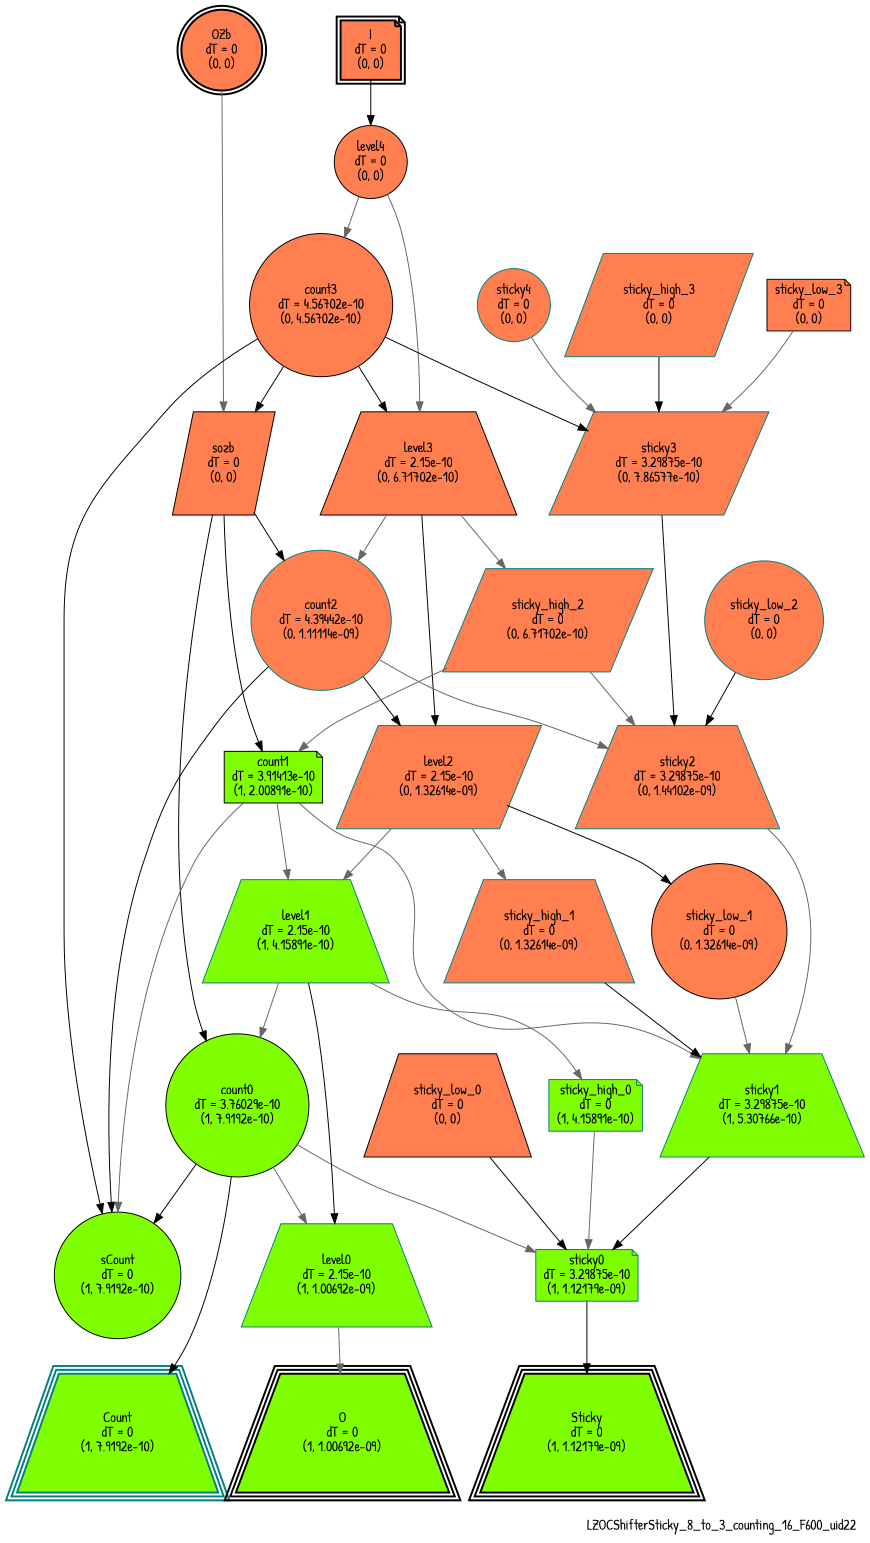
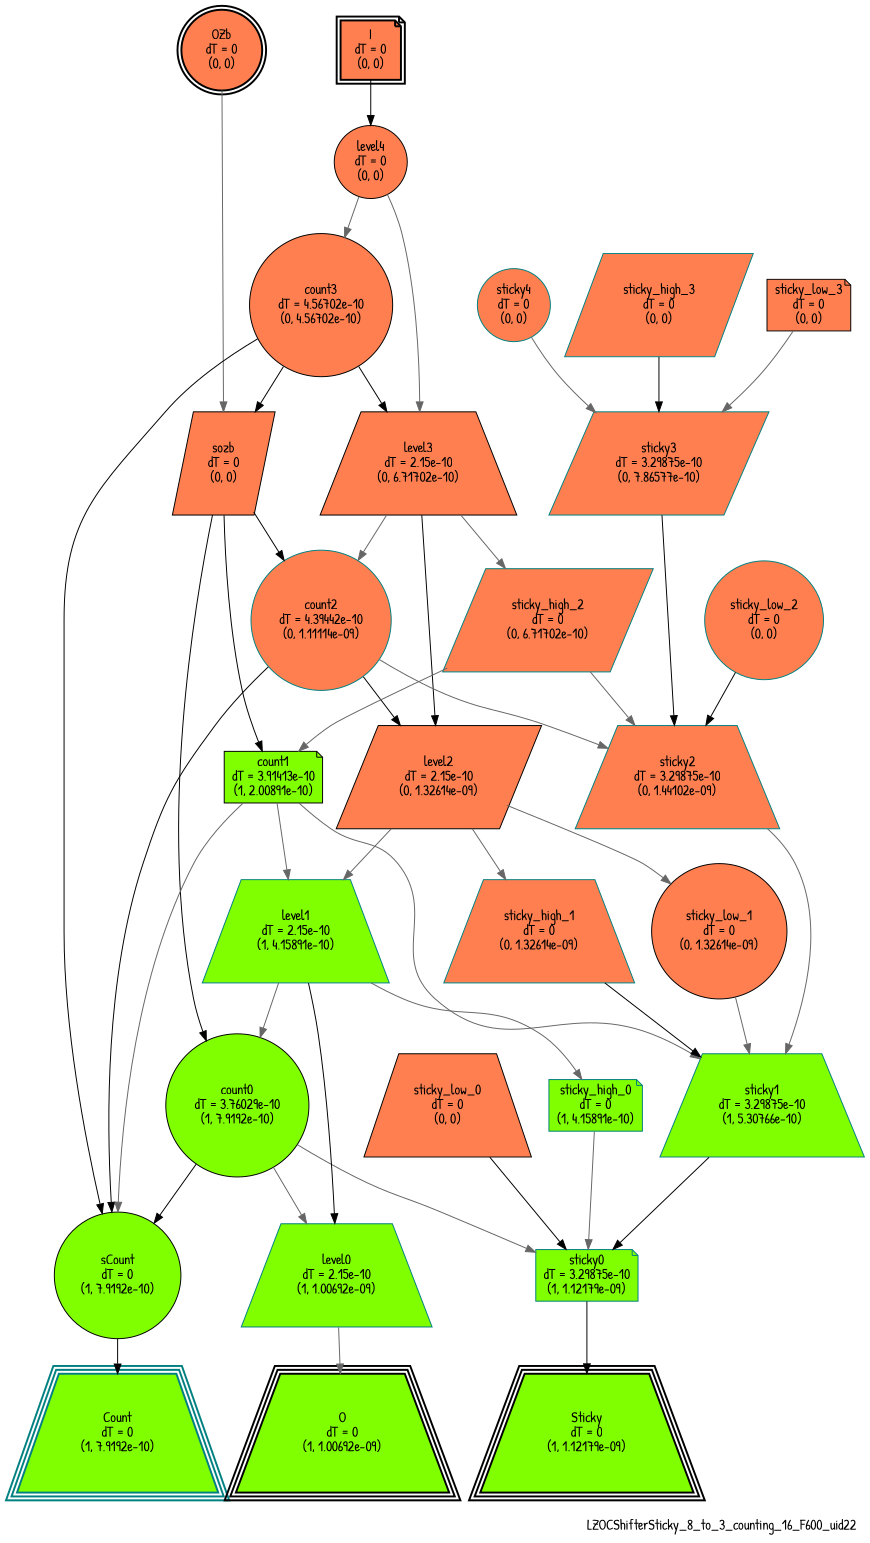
edge "count3 dT = 4.56702e-10 (0, 4.56702e-10)" -> "sticky3 dT = 3.29875e-10 (0, 7.86577e-10)": removed
node "level2 dT = 2.15e-10 (0, 1.32614e-09)": color teal -> black
edge "level2 dT = 2.15e-10 (0, 1.32614e-09)" -> "sticky_low_1 dT = 0 (0, 1.32614e-09)": color black -> gray40
edge "count0 dT = 3.76029e-10 (1, 7.9192e-10)" -> "Count dT = 0 (1, 7.9192e-10)": now "sCount dT = 0 (1, 7.9192e-10)" -> "Count dT = 0 (1, 7.9192e-10)"
